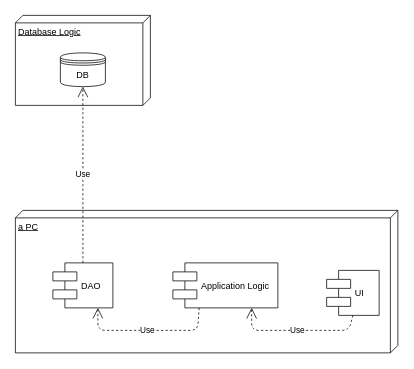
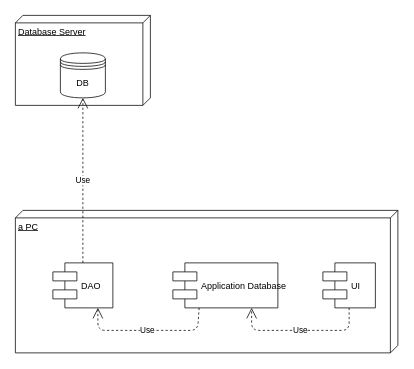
node "Database Logic": label "Database Logic" -> "Database Server"
node "DB": size 45x34 -> 45x45
node "Application Logic": label "Application Logic" -> "Application Database"
node "UI": moved (353, 293) -> (349, 285)
